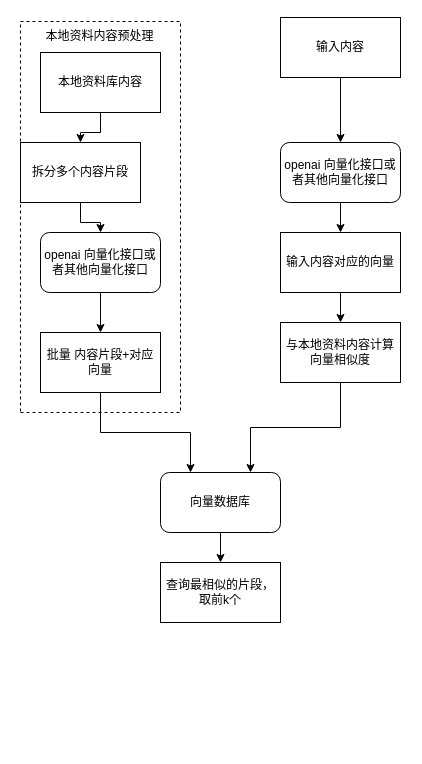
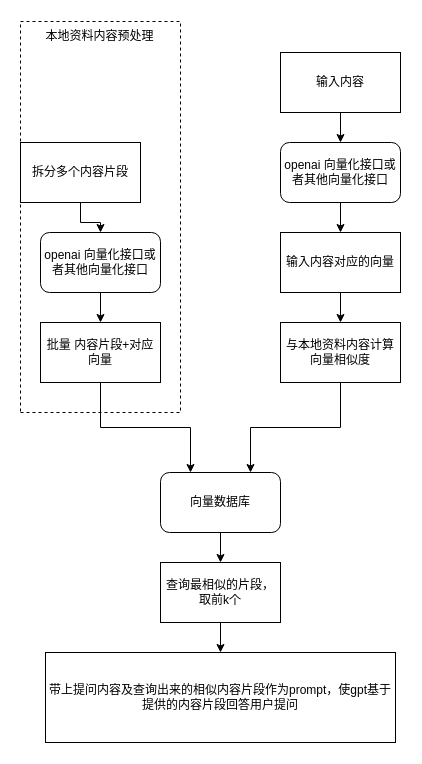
node "输入内容": moved (341, 48) -> (341, 83)
node "本地资料库内容": removed
edge "本地资料库内容" -> "拆分多个内容片段": removed
node "批量 内容片段+对应向量": moved (101, 363) -> (101, 353)
edge "查询最相似的片段，取前k个" -> "带上提问内容及查询出来的相似内容片段作为prompt，使gpt基于提供的内容片段回答用户提问": added
node "带上提问内容及查询出来的相似内容片段作为prompt，使gpt基于提供的内容片段回答用户提问": added
